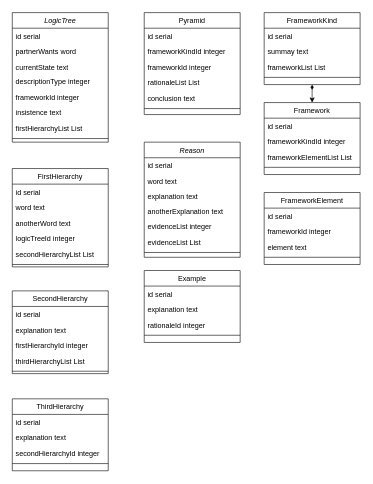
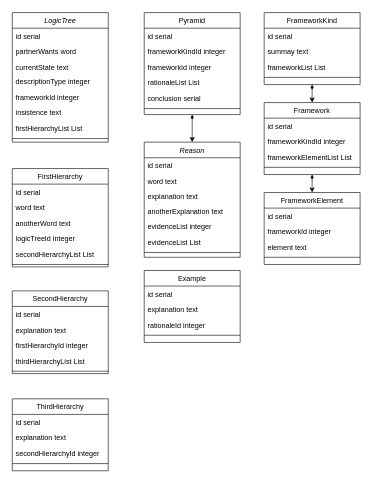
node "conclusion text": label "conclusion text" -> "conclusion serial"
edge "Pyramid" -- "Reason": added
edge "Framework" -- "FrameworkElement": added
